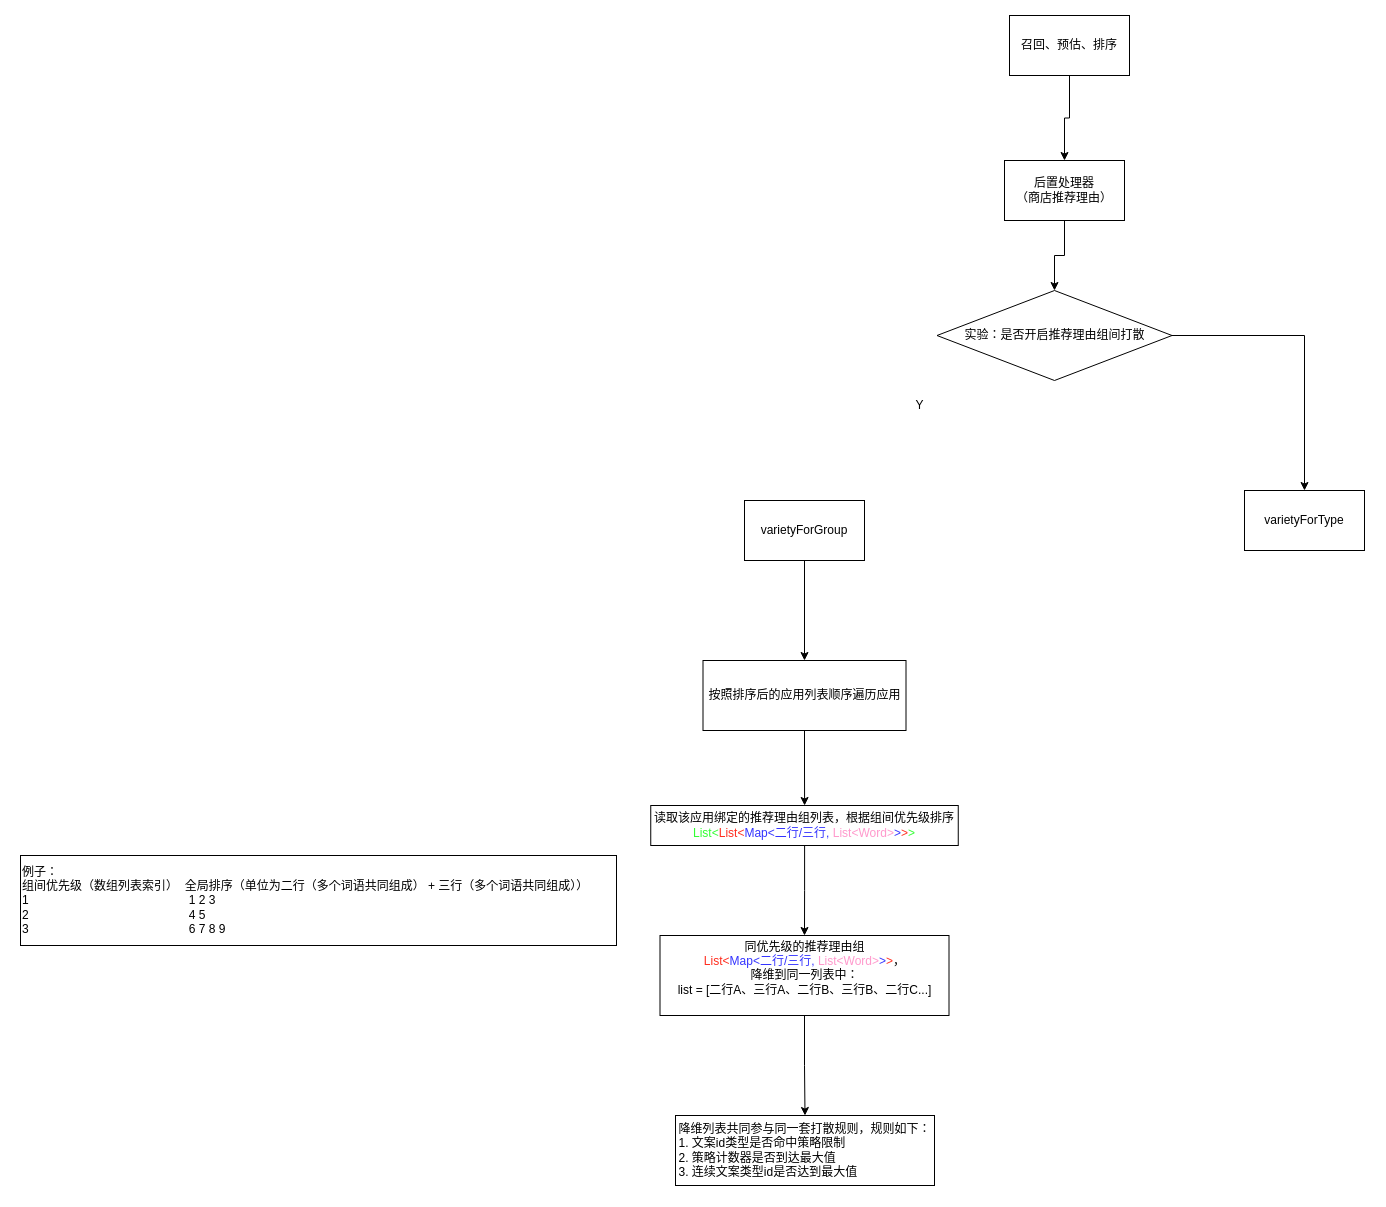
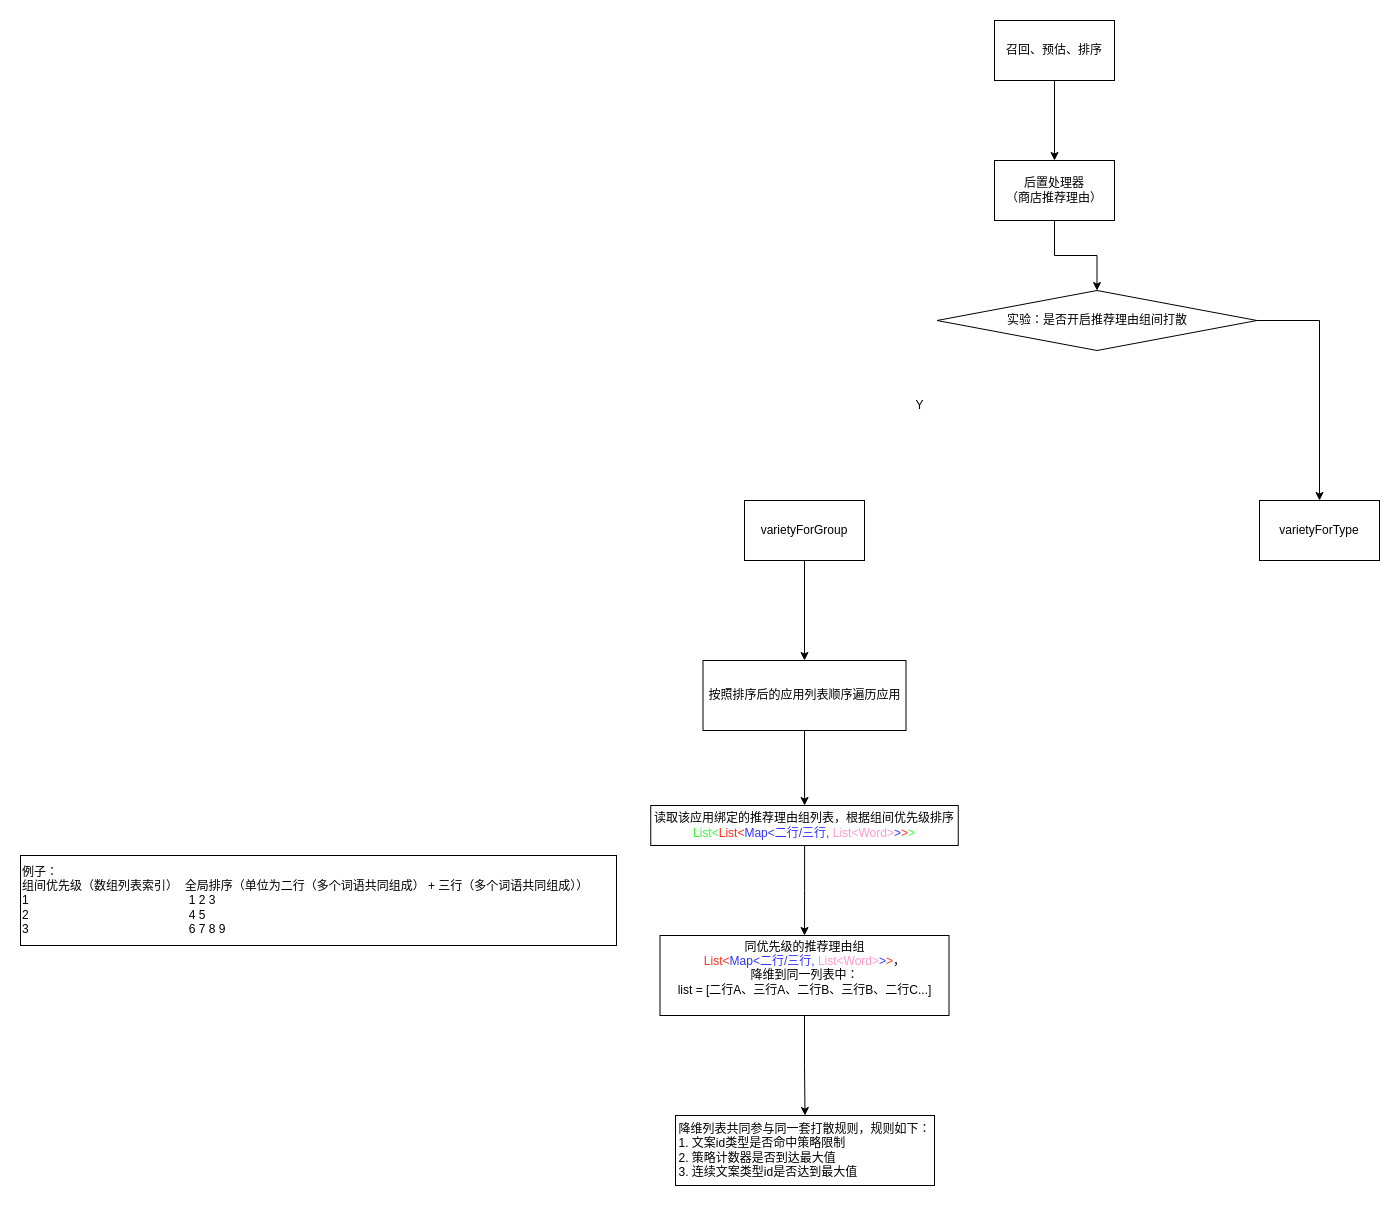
node "召回、预估、排序": moved (1070, 46) -> (1055, 51)
node "后置处理器 （商店推荐理由）": moved (1065, 191) -> (1055, 191)
node "实验：是否开启推荐理由组间打散": size 235x90 -> 320x60
node "varietyForType": moved (1305, 521) -> (1320, 531)
